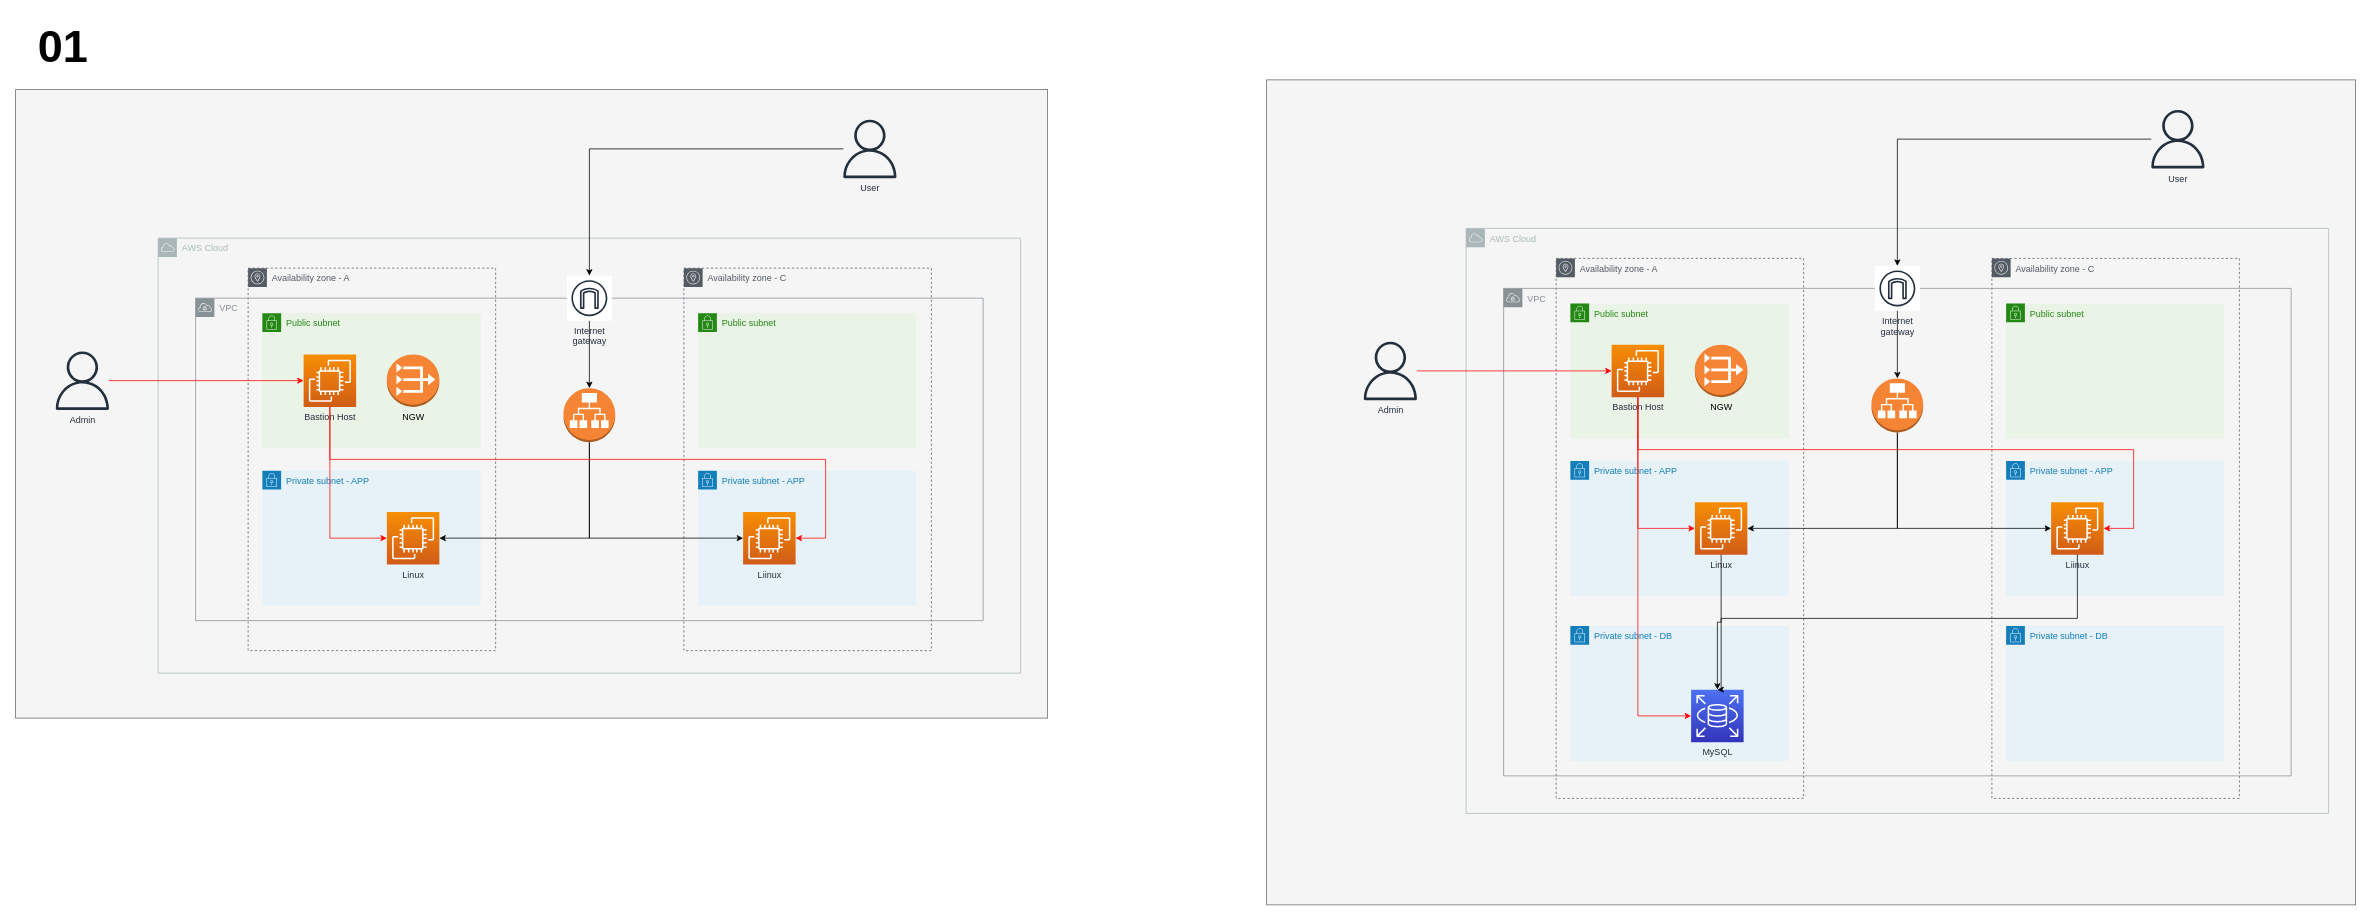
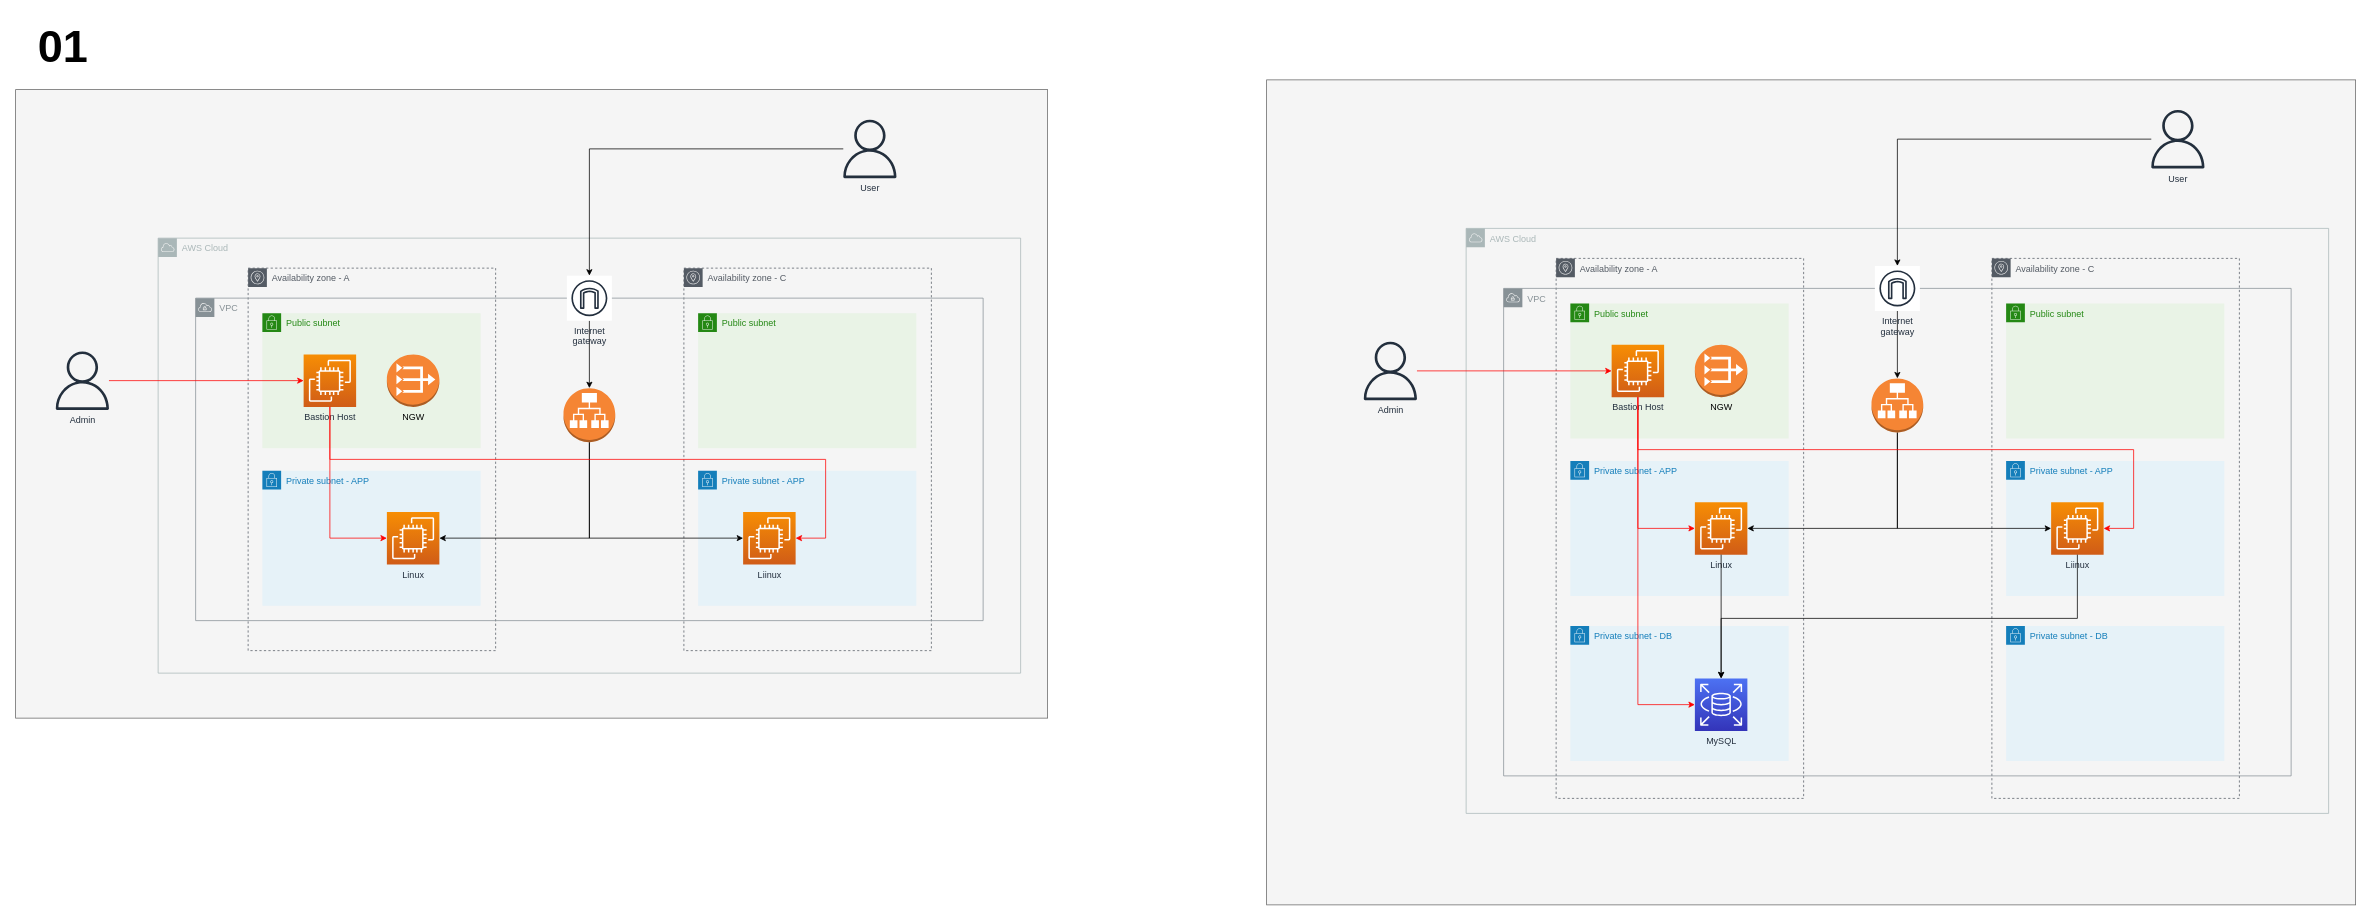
node "MySQL": moved (1717, 716) -> (1721, 705)
